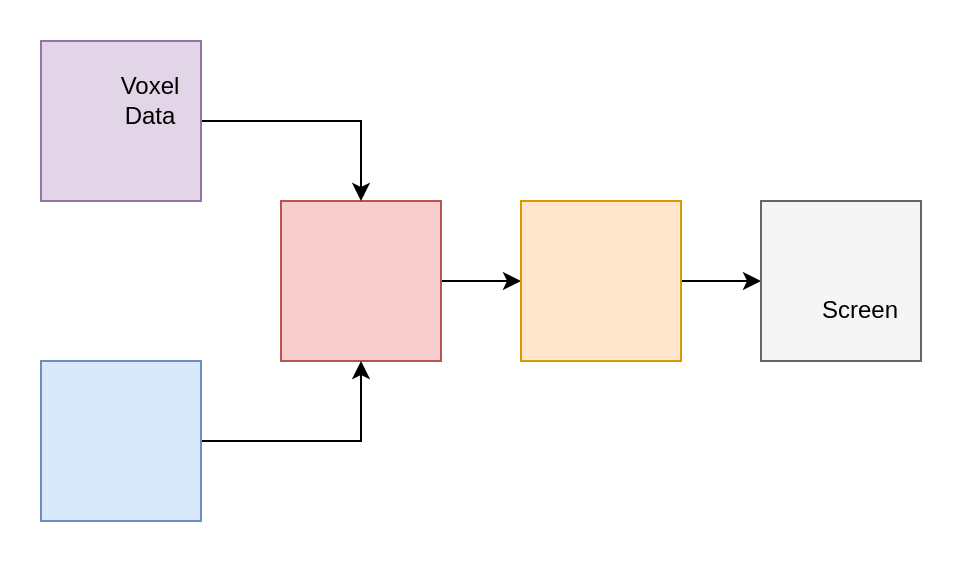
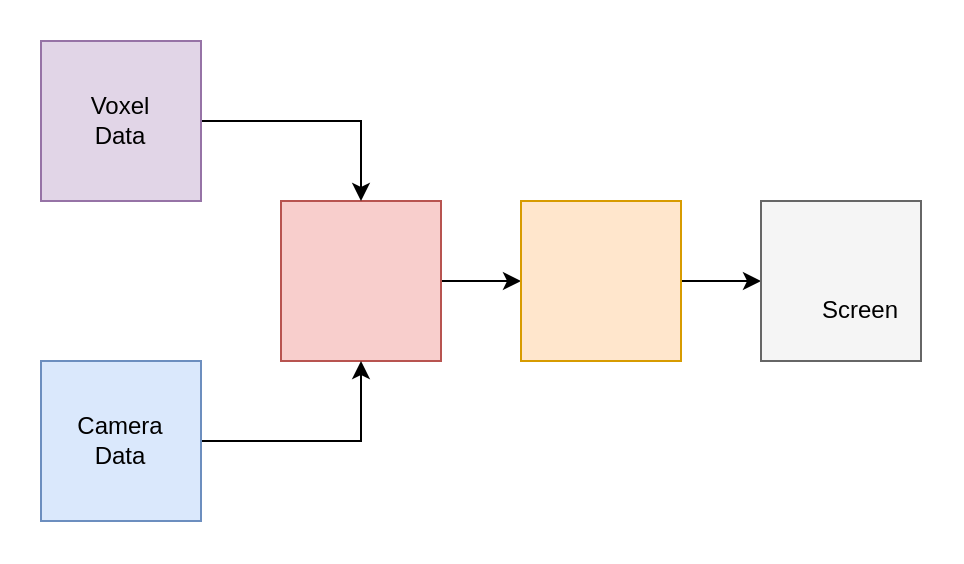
node "Voxel Data": moved (151, 101) -> (121, 121)
node "Camera Data": added
